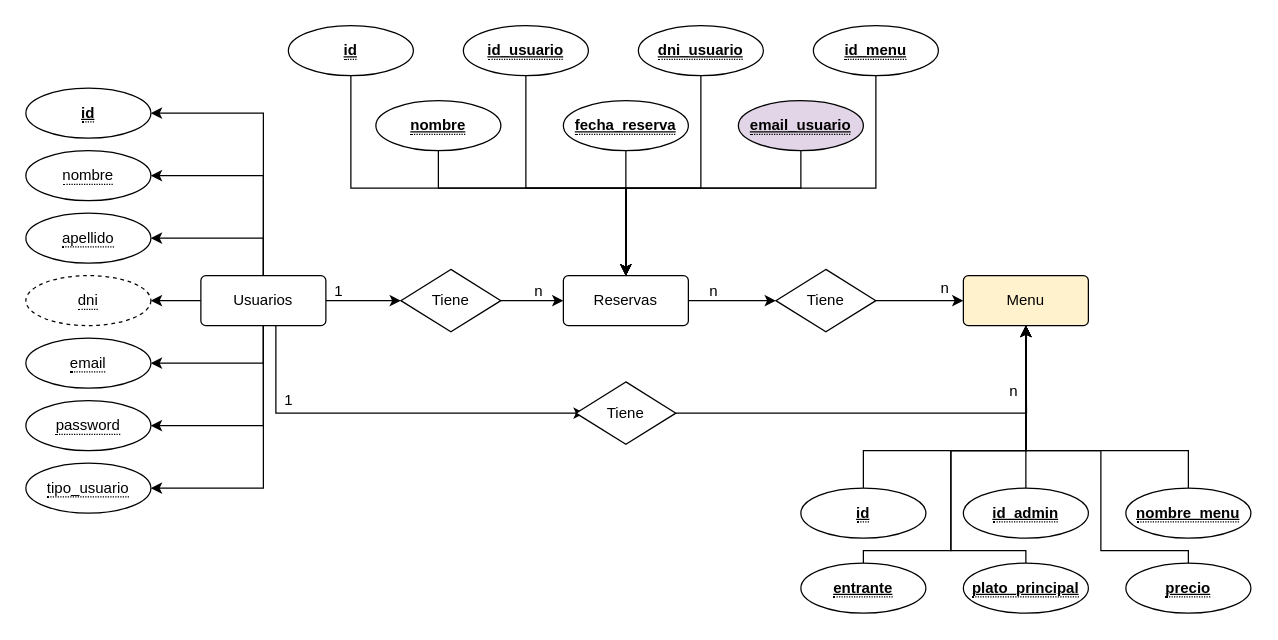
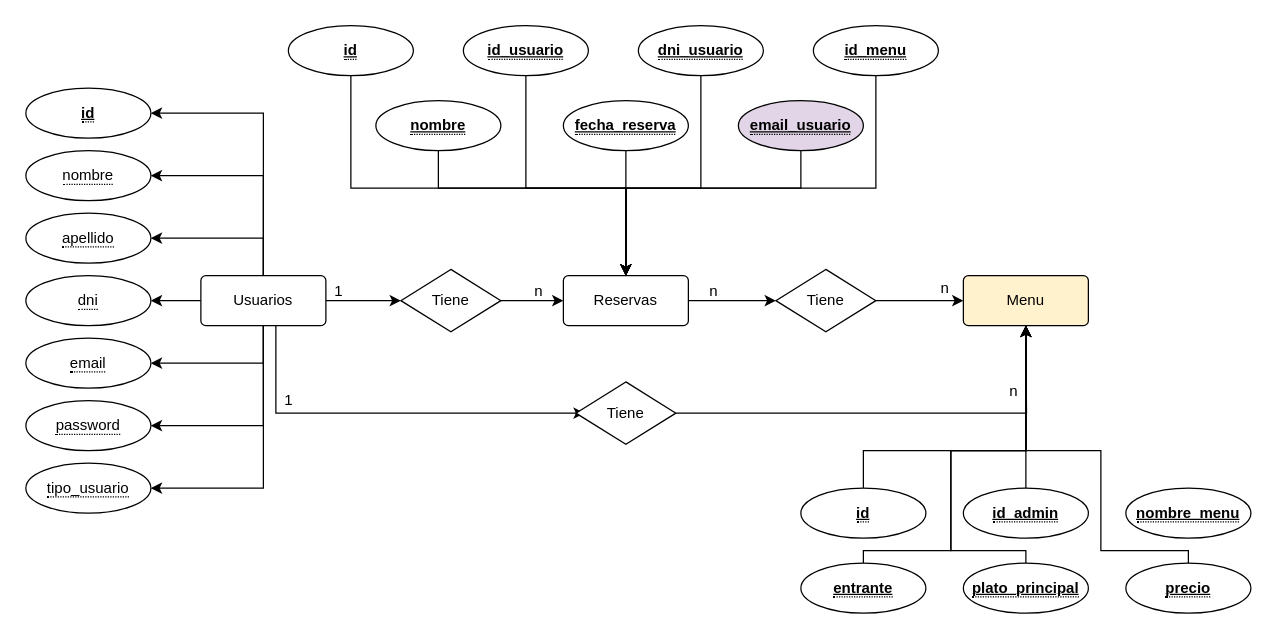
node "dni": style dashed -> solid
edge "nombre_menu" -> "Menu": removed
